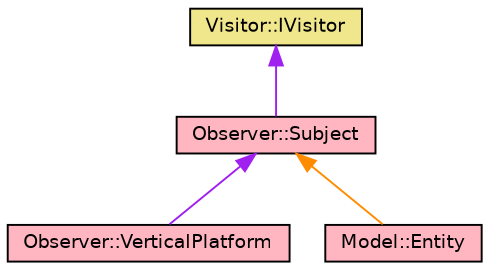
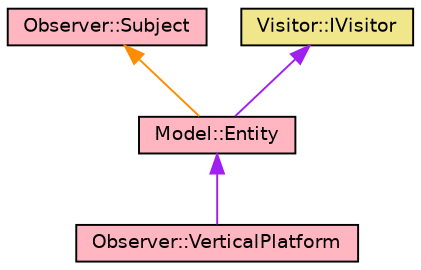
edge "Observer::Subject" -> "Visitor::IVisitor": now "Model::Entity" -> "Visitor::IVisitor"
edge "Observer::VerticalPlatform" -> "Observer::Subject": now "Observer::VerticalPlatform" -> "Model::Entity"
